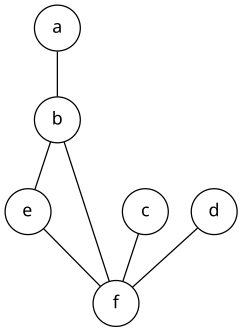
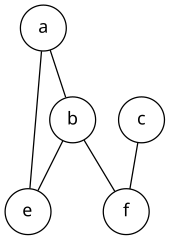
node "d": removed
edge "e" -- "f": now "e" -- "a"
